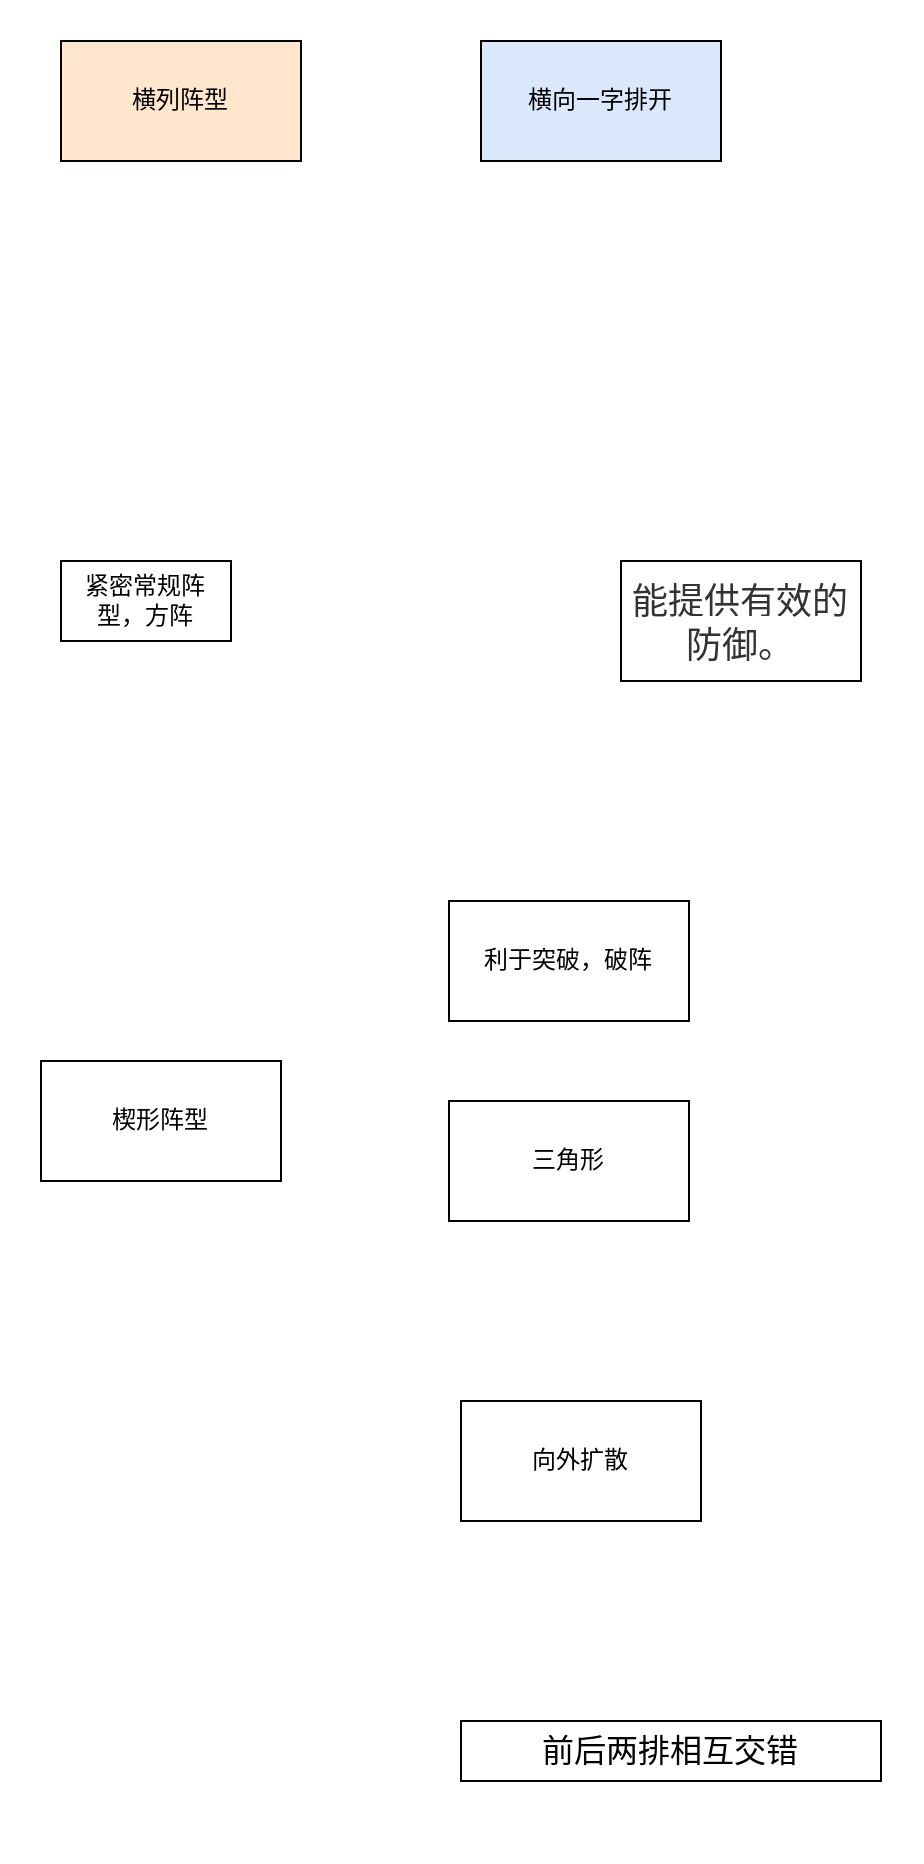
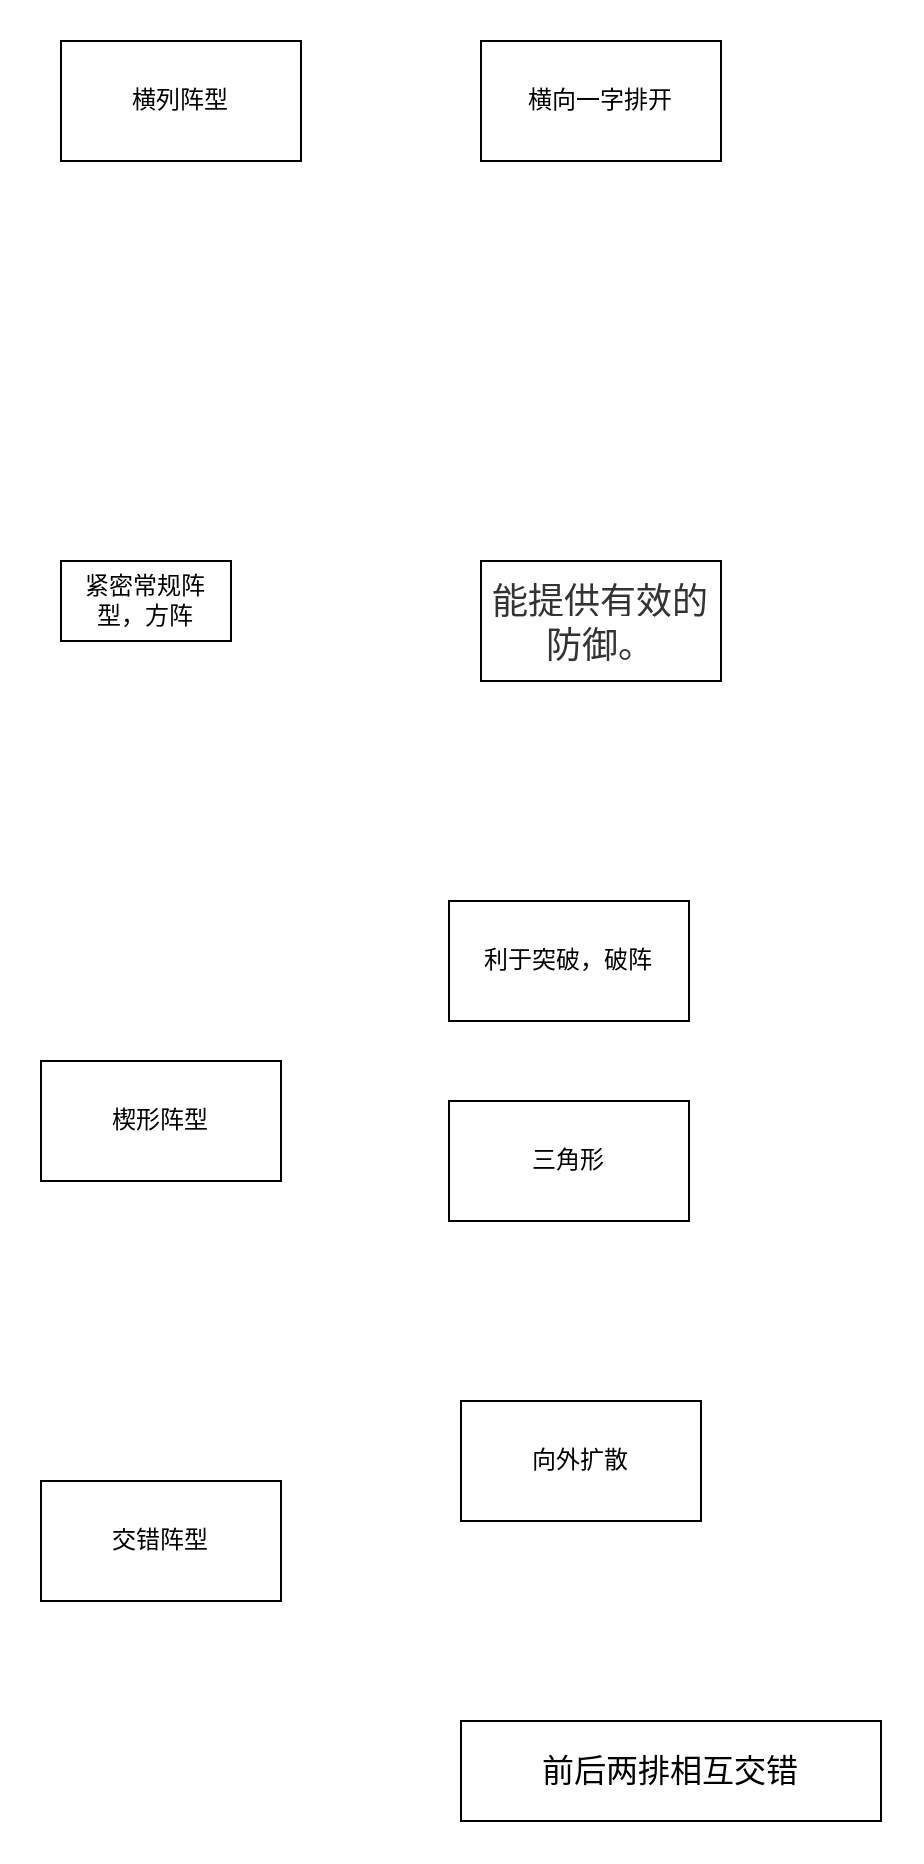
node "横列阵型": fillcolor #ffe6cc -> #ffffff
node "横向一字排开": fillcolor #dae8fc -> #ffffff
node "能提供有效的防御。": moved (741, 621) -> (601, 621)
node "交错阵型": added
node "前后两排相互交错": size 420x60 -> 420x100
